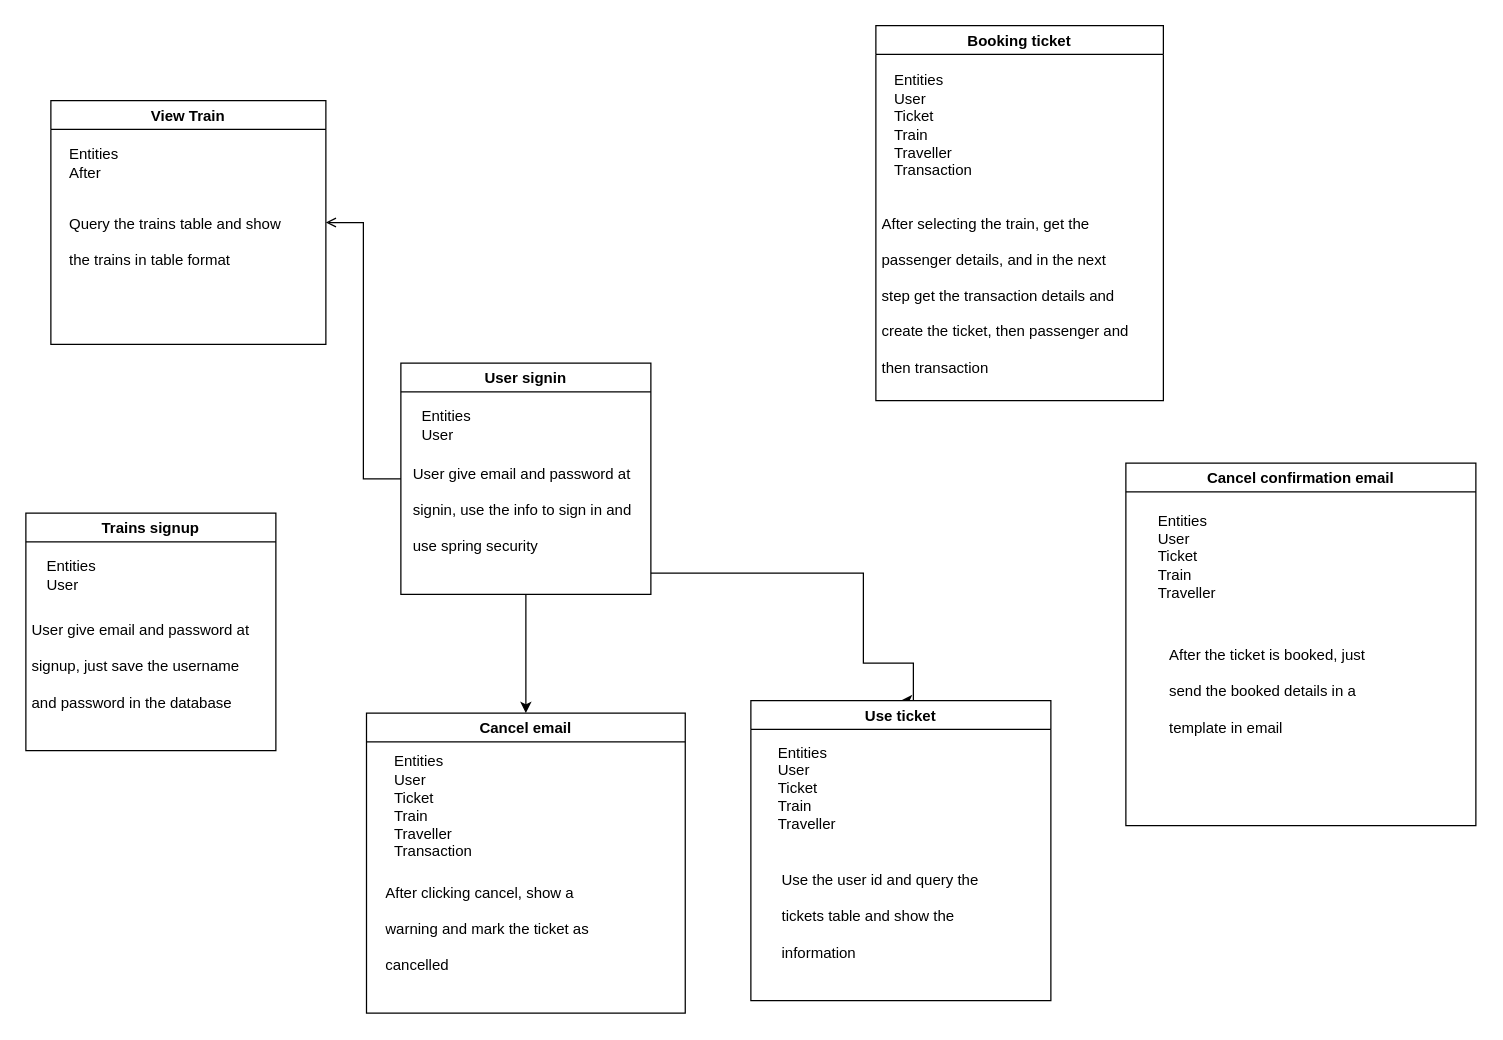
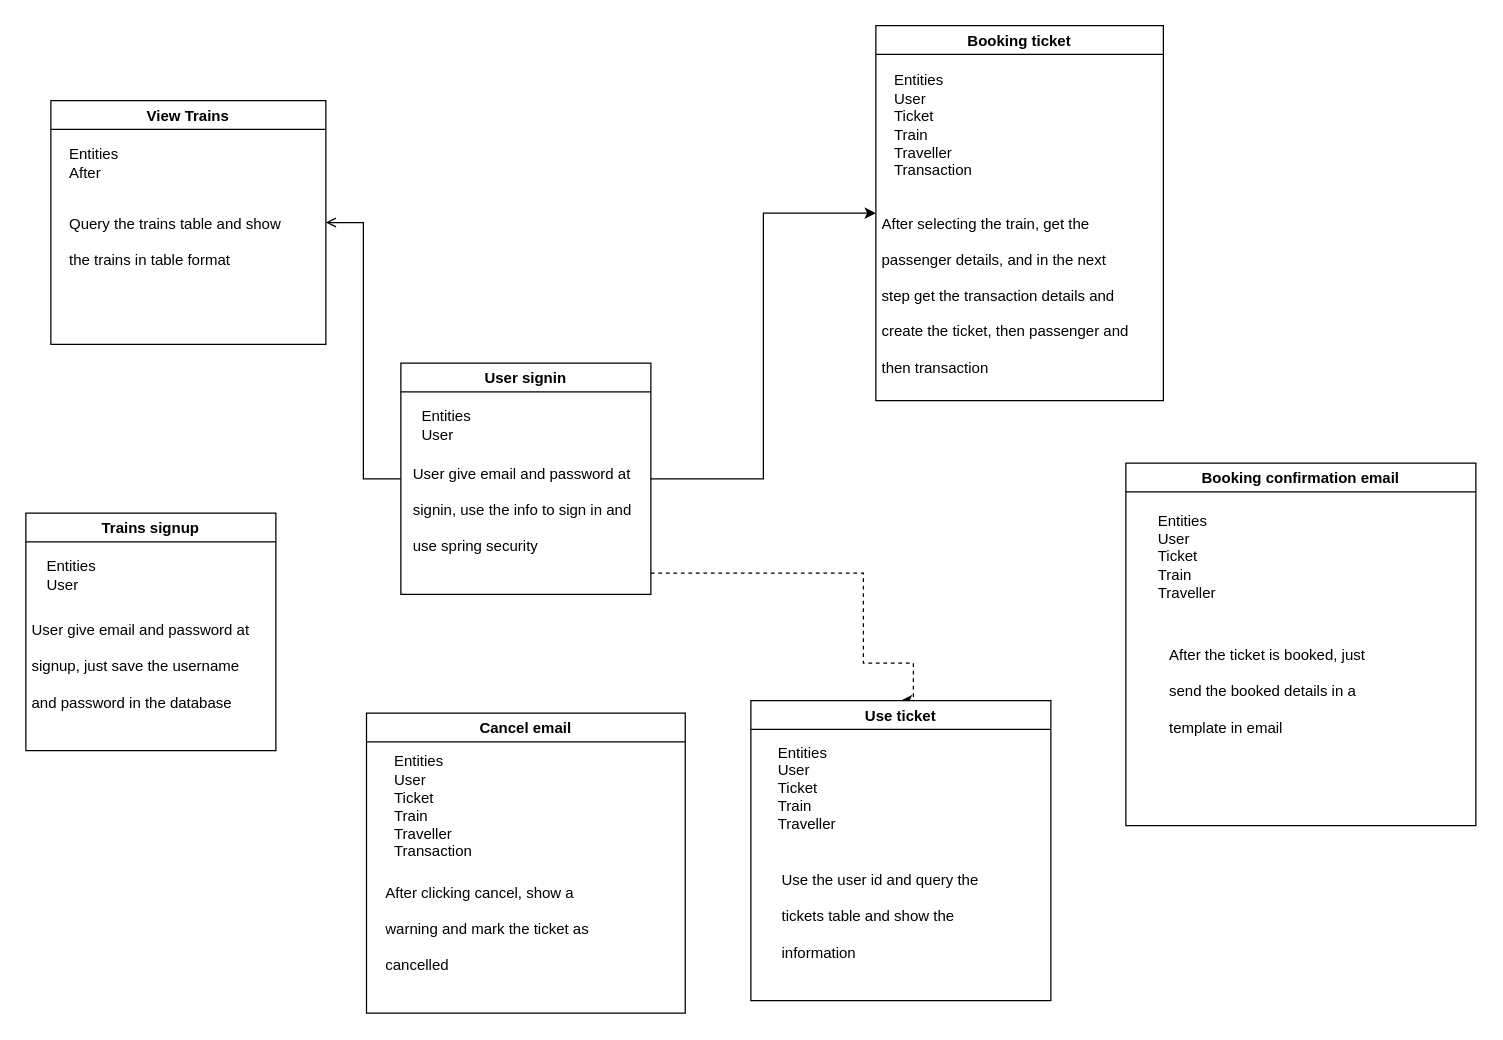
node "View Train": label "View Train" -> "View Trains"
edge "User signin" -> "Booking ticket": added
node "Cancel confirmation email": label "Cancel confirmation email" -> "Booking confirmation email"
edge "User signin" -> "Use ticket": style solid -> dashed
edge "User signin" -> "Cancel email": removed
